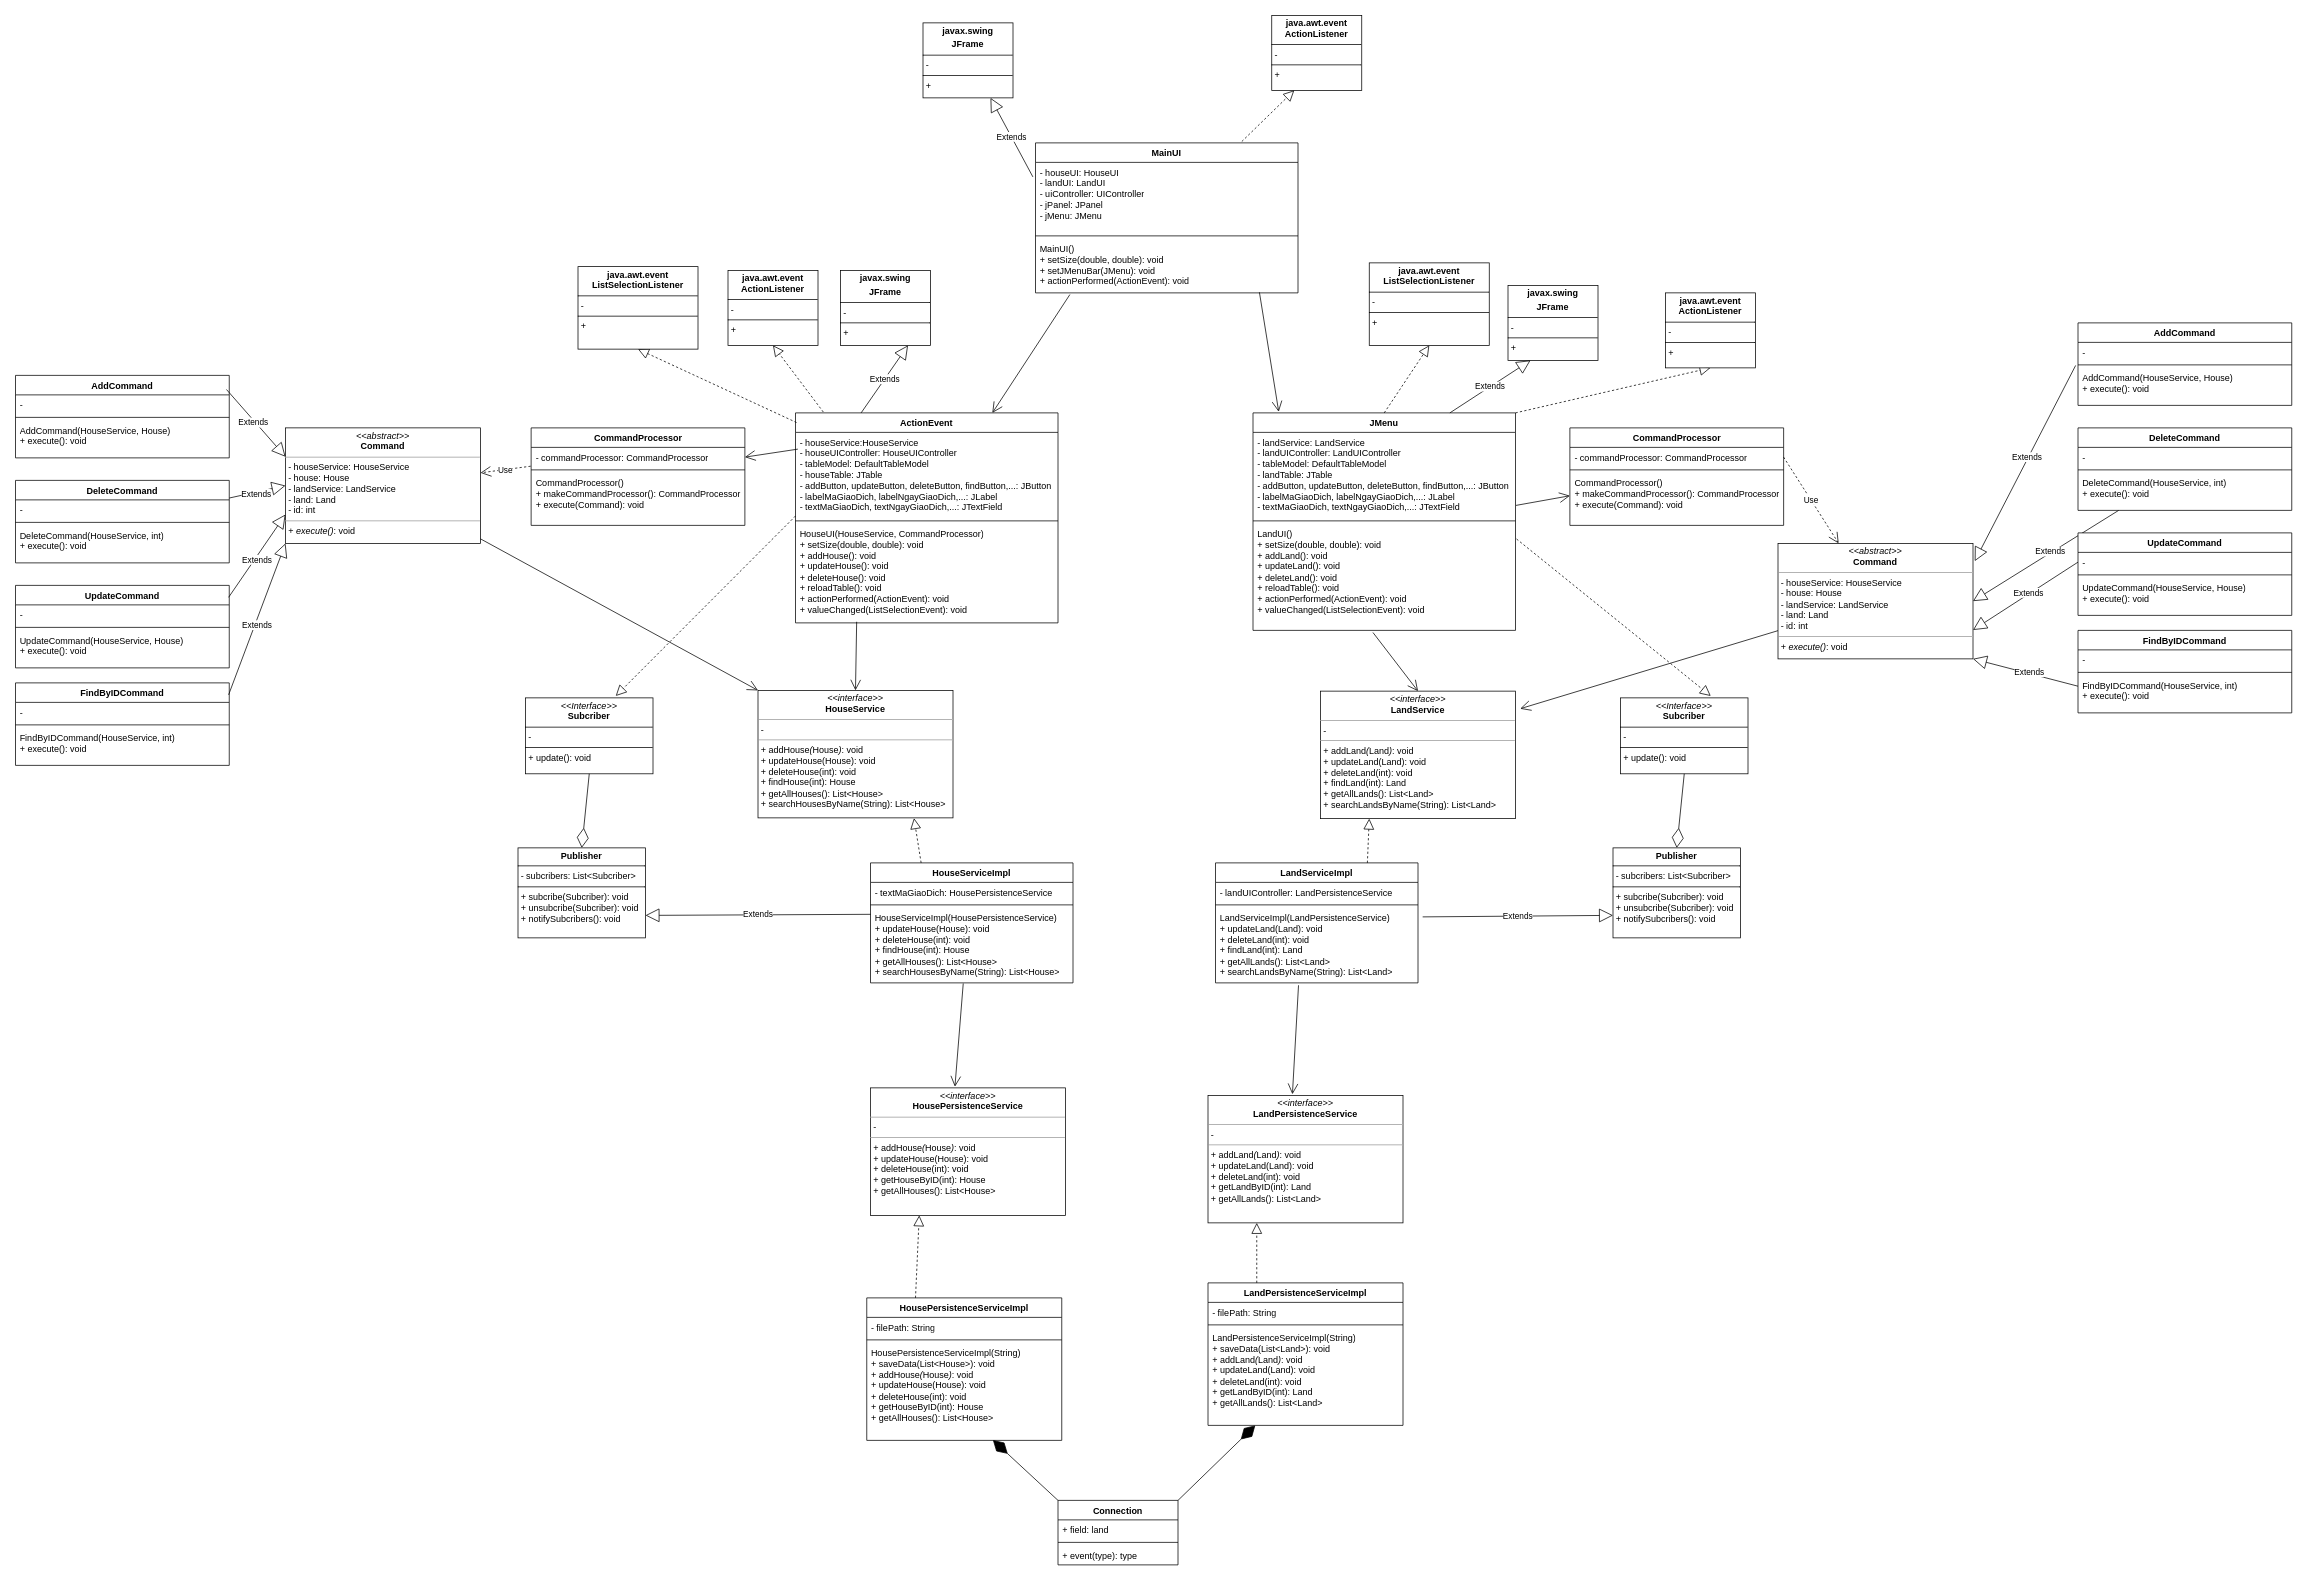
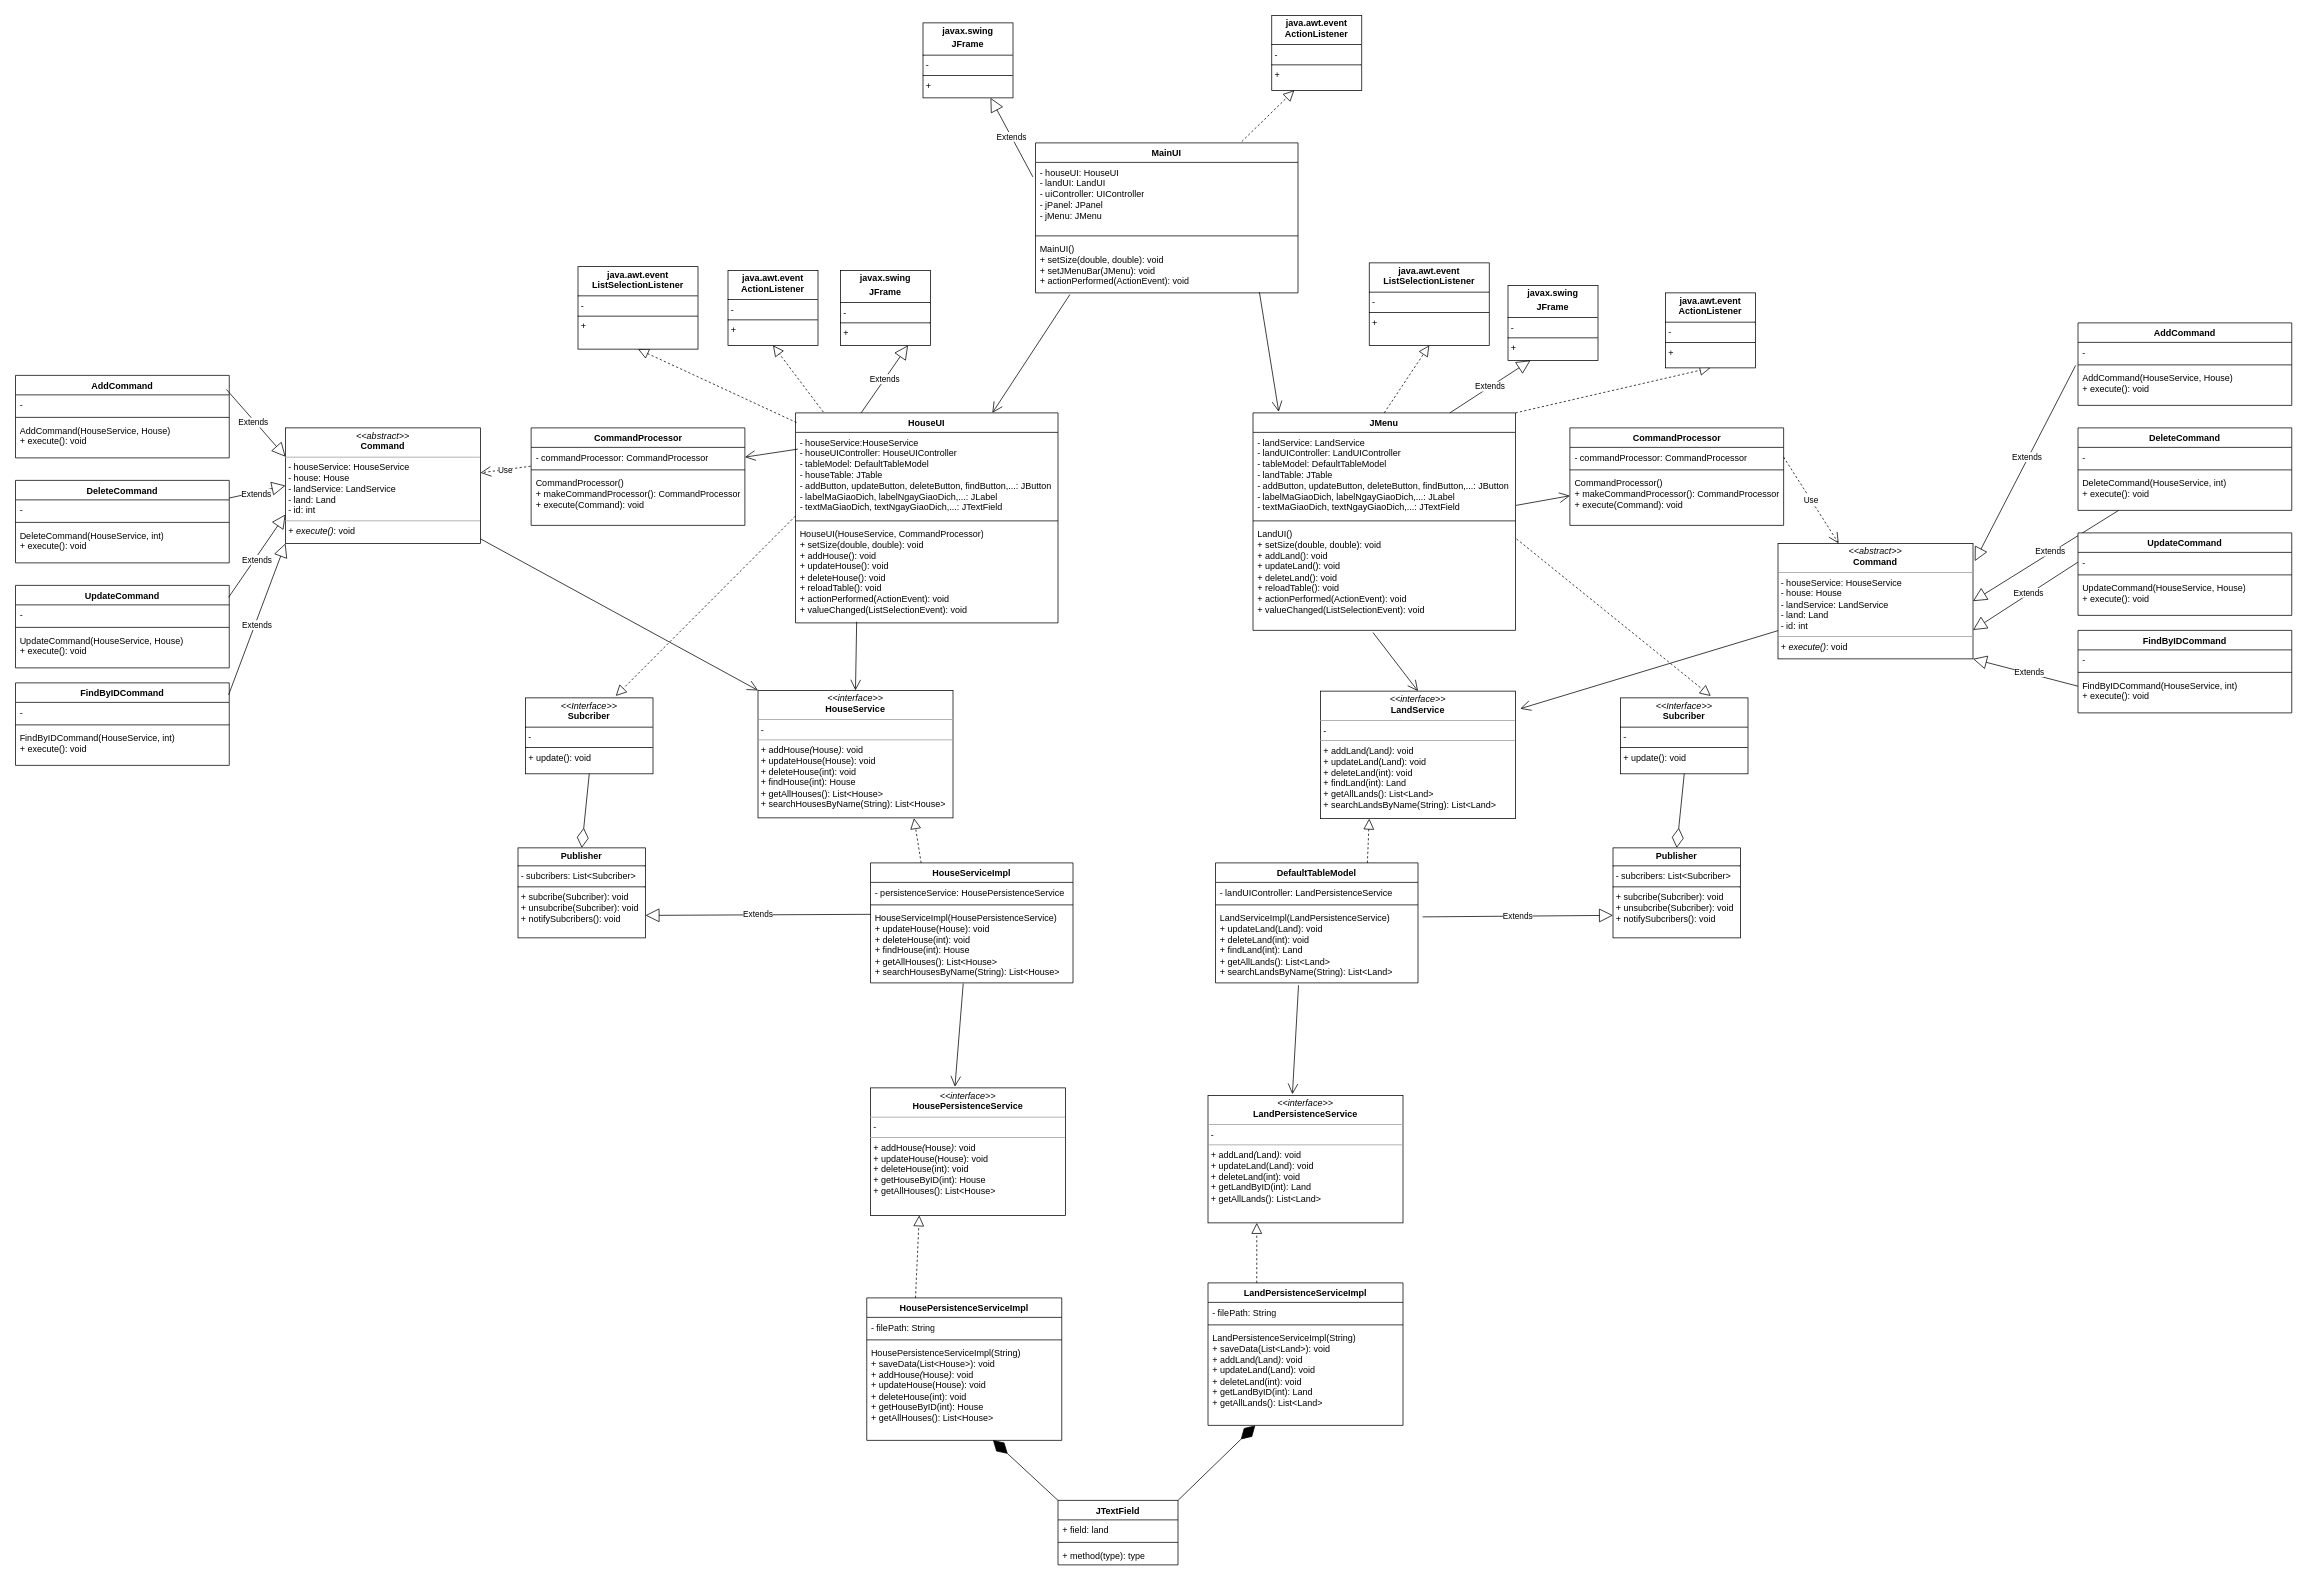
node "ActionEvent": label "ActionEvent" -> "HouseUI"
node "LandServiceImpl": label "LandServiceImpl" -> "DefaultTableModel"
node "- textMaGiaoDich: HousePersistenceService": label "- textMaGiaoDich: HousePersistenceService" -> "- persistenceService: HousePersistenceService"
node "Connection": label "Connection" -> "JTextField"
node "+ event(type): type": label "+ event(type): type" -> "+ method(type): type"
